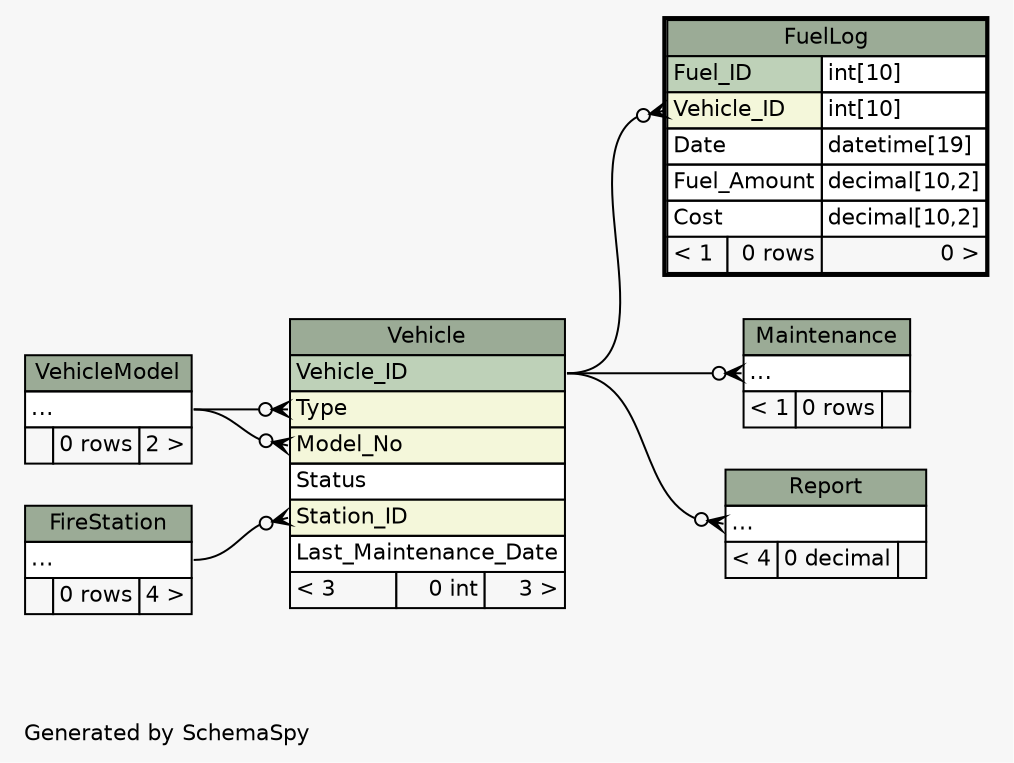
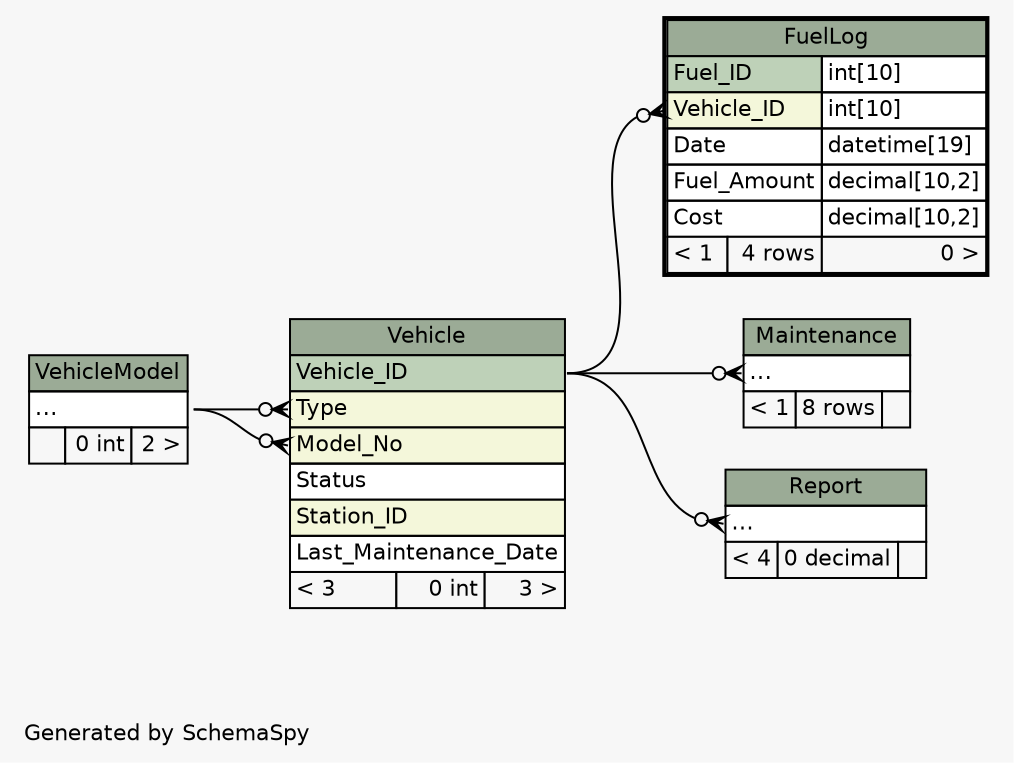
node "FuelLog": text "0 rows" -> "4 rows"
node "Maintenance": text "0 rows" -> "8 rows"
node "VehicleModel": text "0 rows" -> "0 int"
node "FireStation": removed
